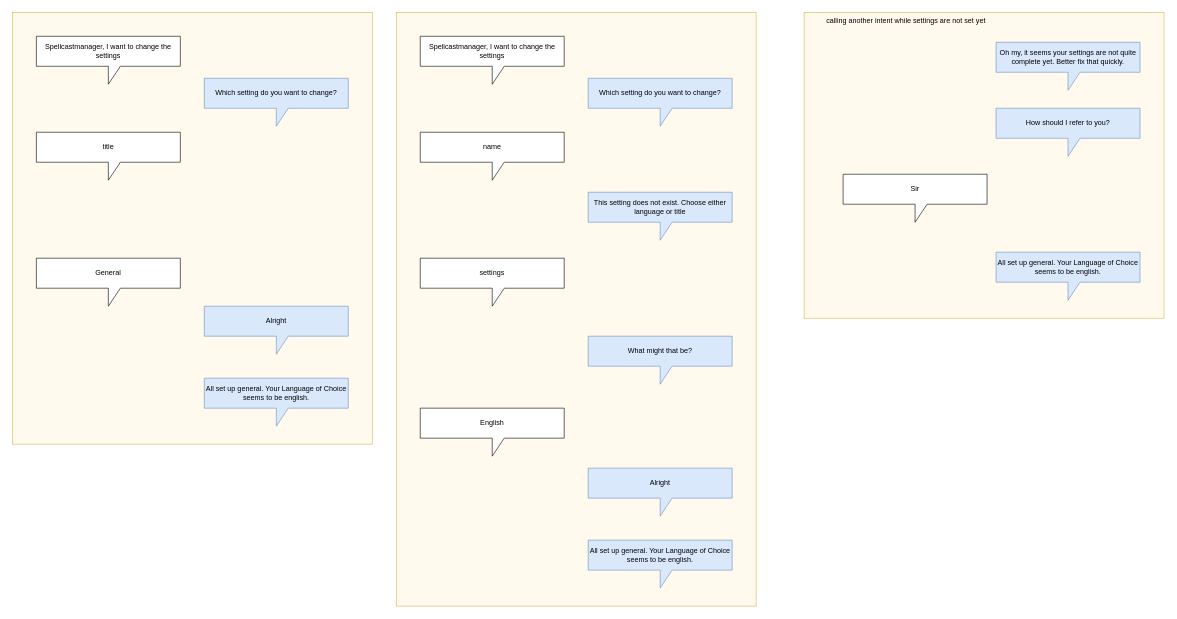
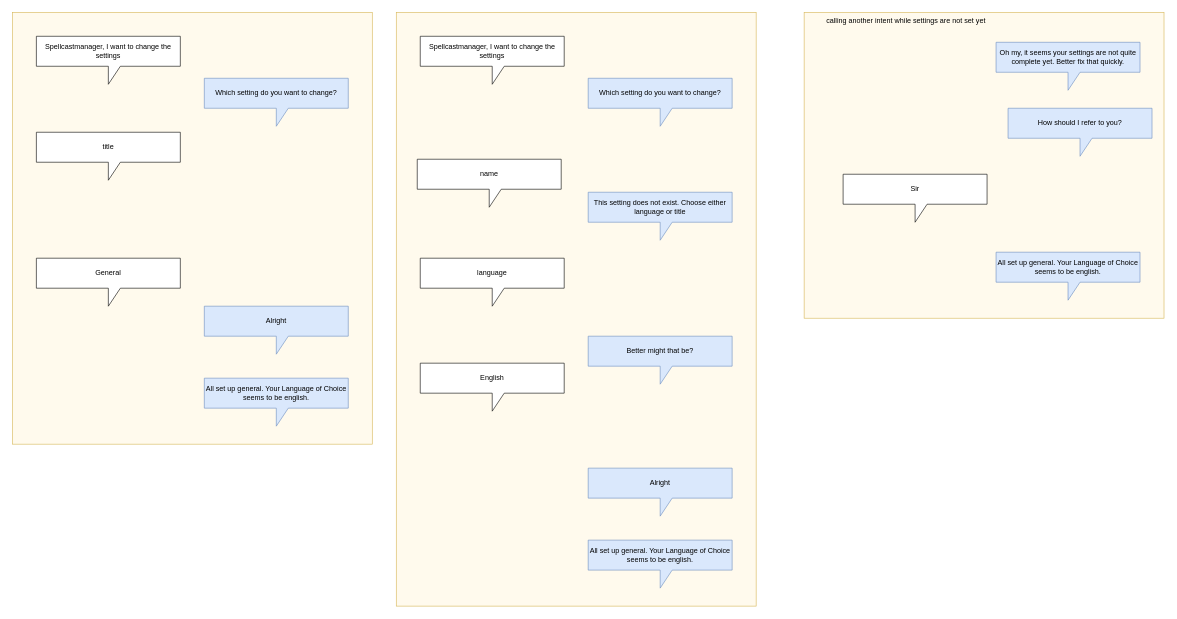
node "How should I refer to you?": moved (1068, 132) -> (1080, 132)
node "name": moved (492, 156) -> (489, 183)
node "settings": label "settings" -> "language"
node "What might that be?": label "What might that be?" -> "Better might that be?"
node "English": moved (492, 432) -> (492, 387)
